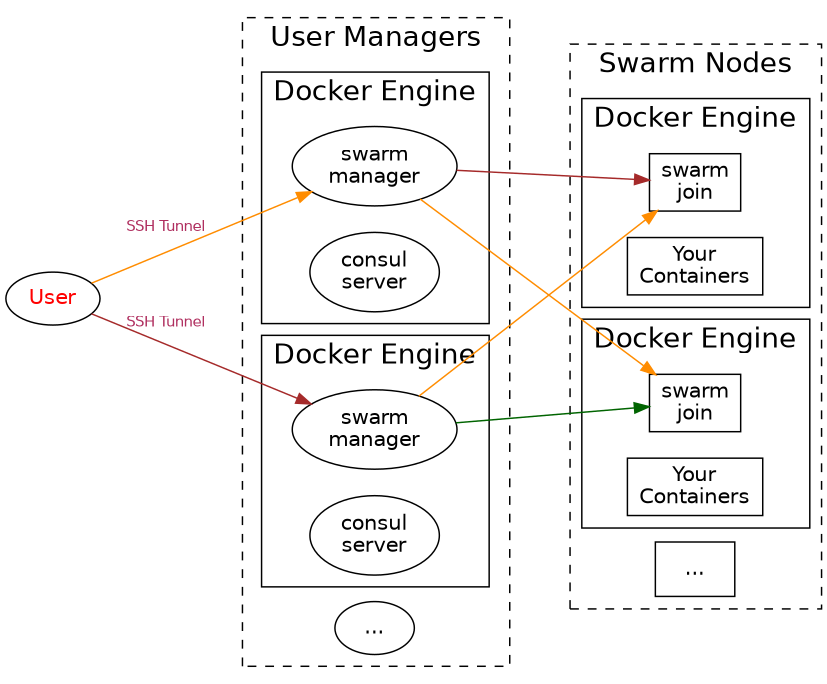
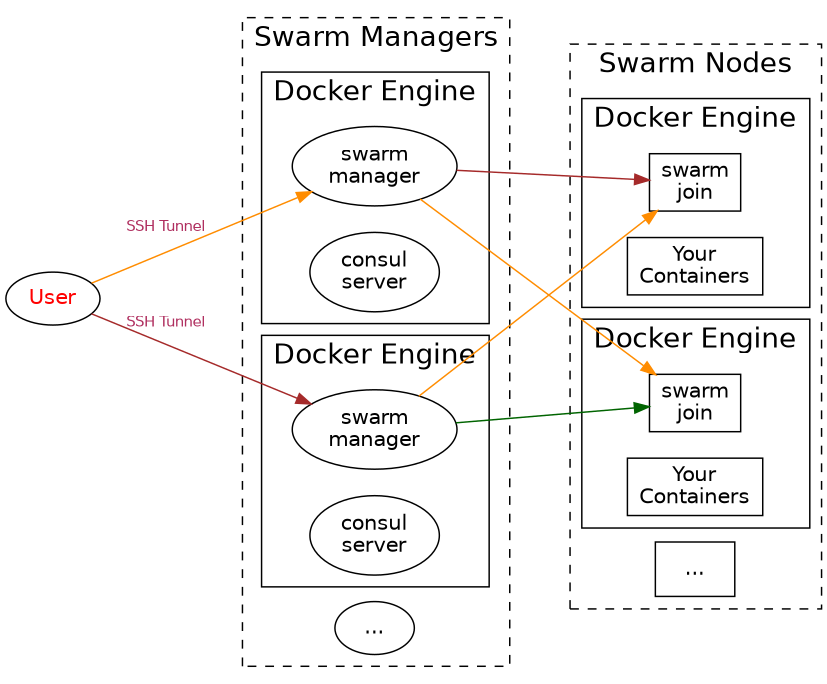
cluster "User Managers": label "User Managers" -> "Swarm Managers"
